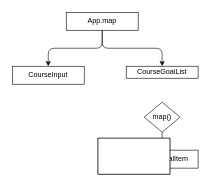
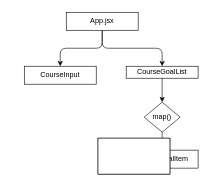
node "App.map": label "App.map" -> "App.jsx"
node "CourseInput": moved (48, 75) -> (60, 75)
edge "CourseGoalList" -> "map()": added
